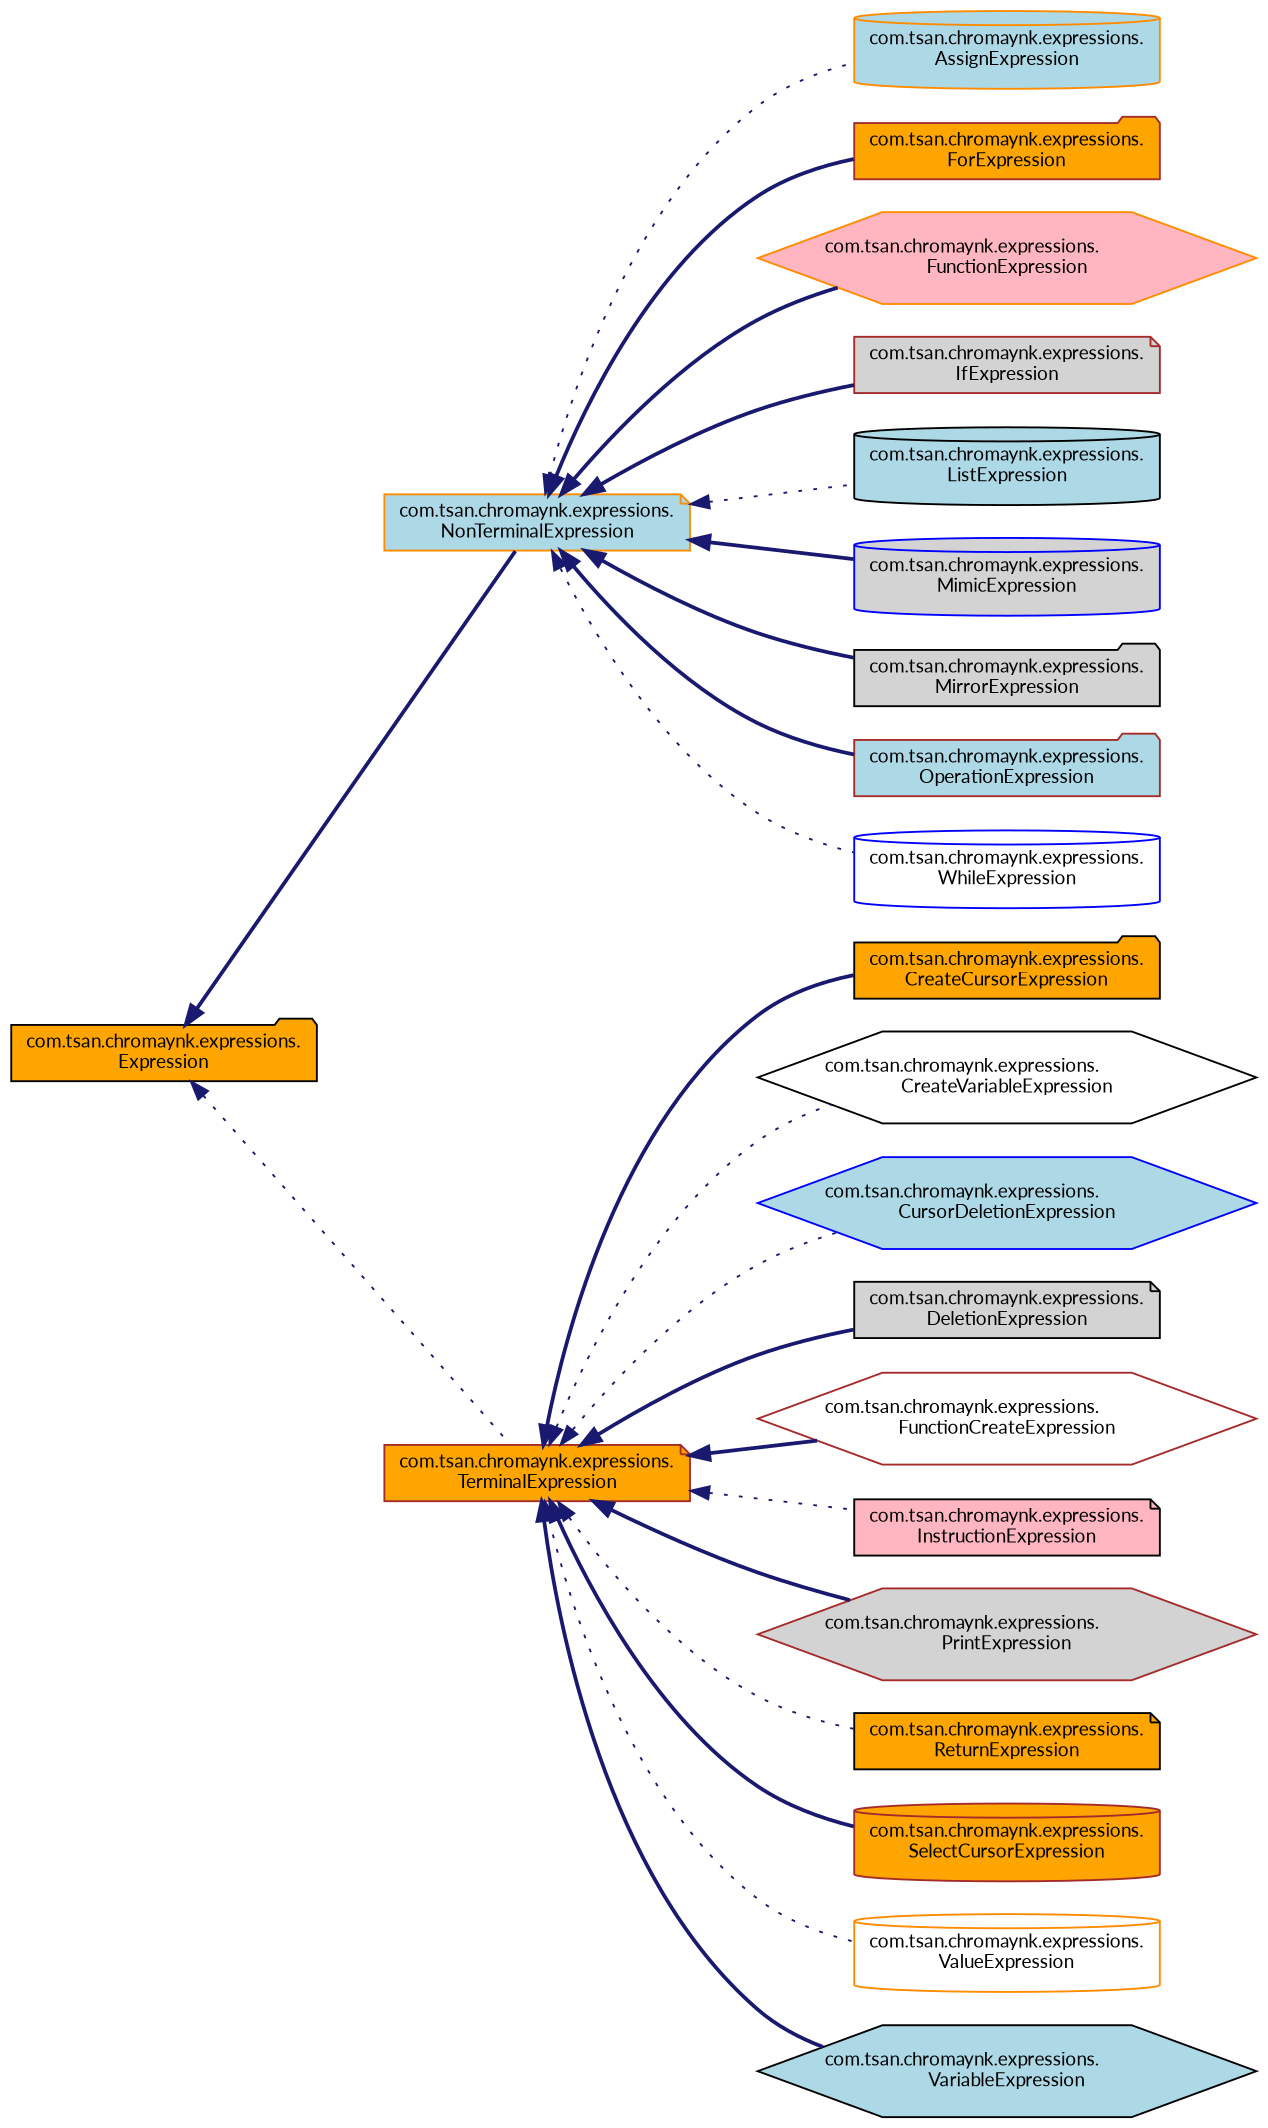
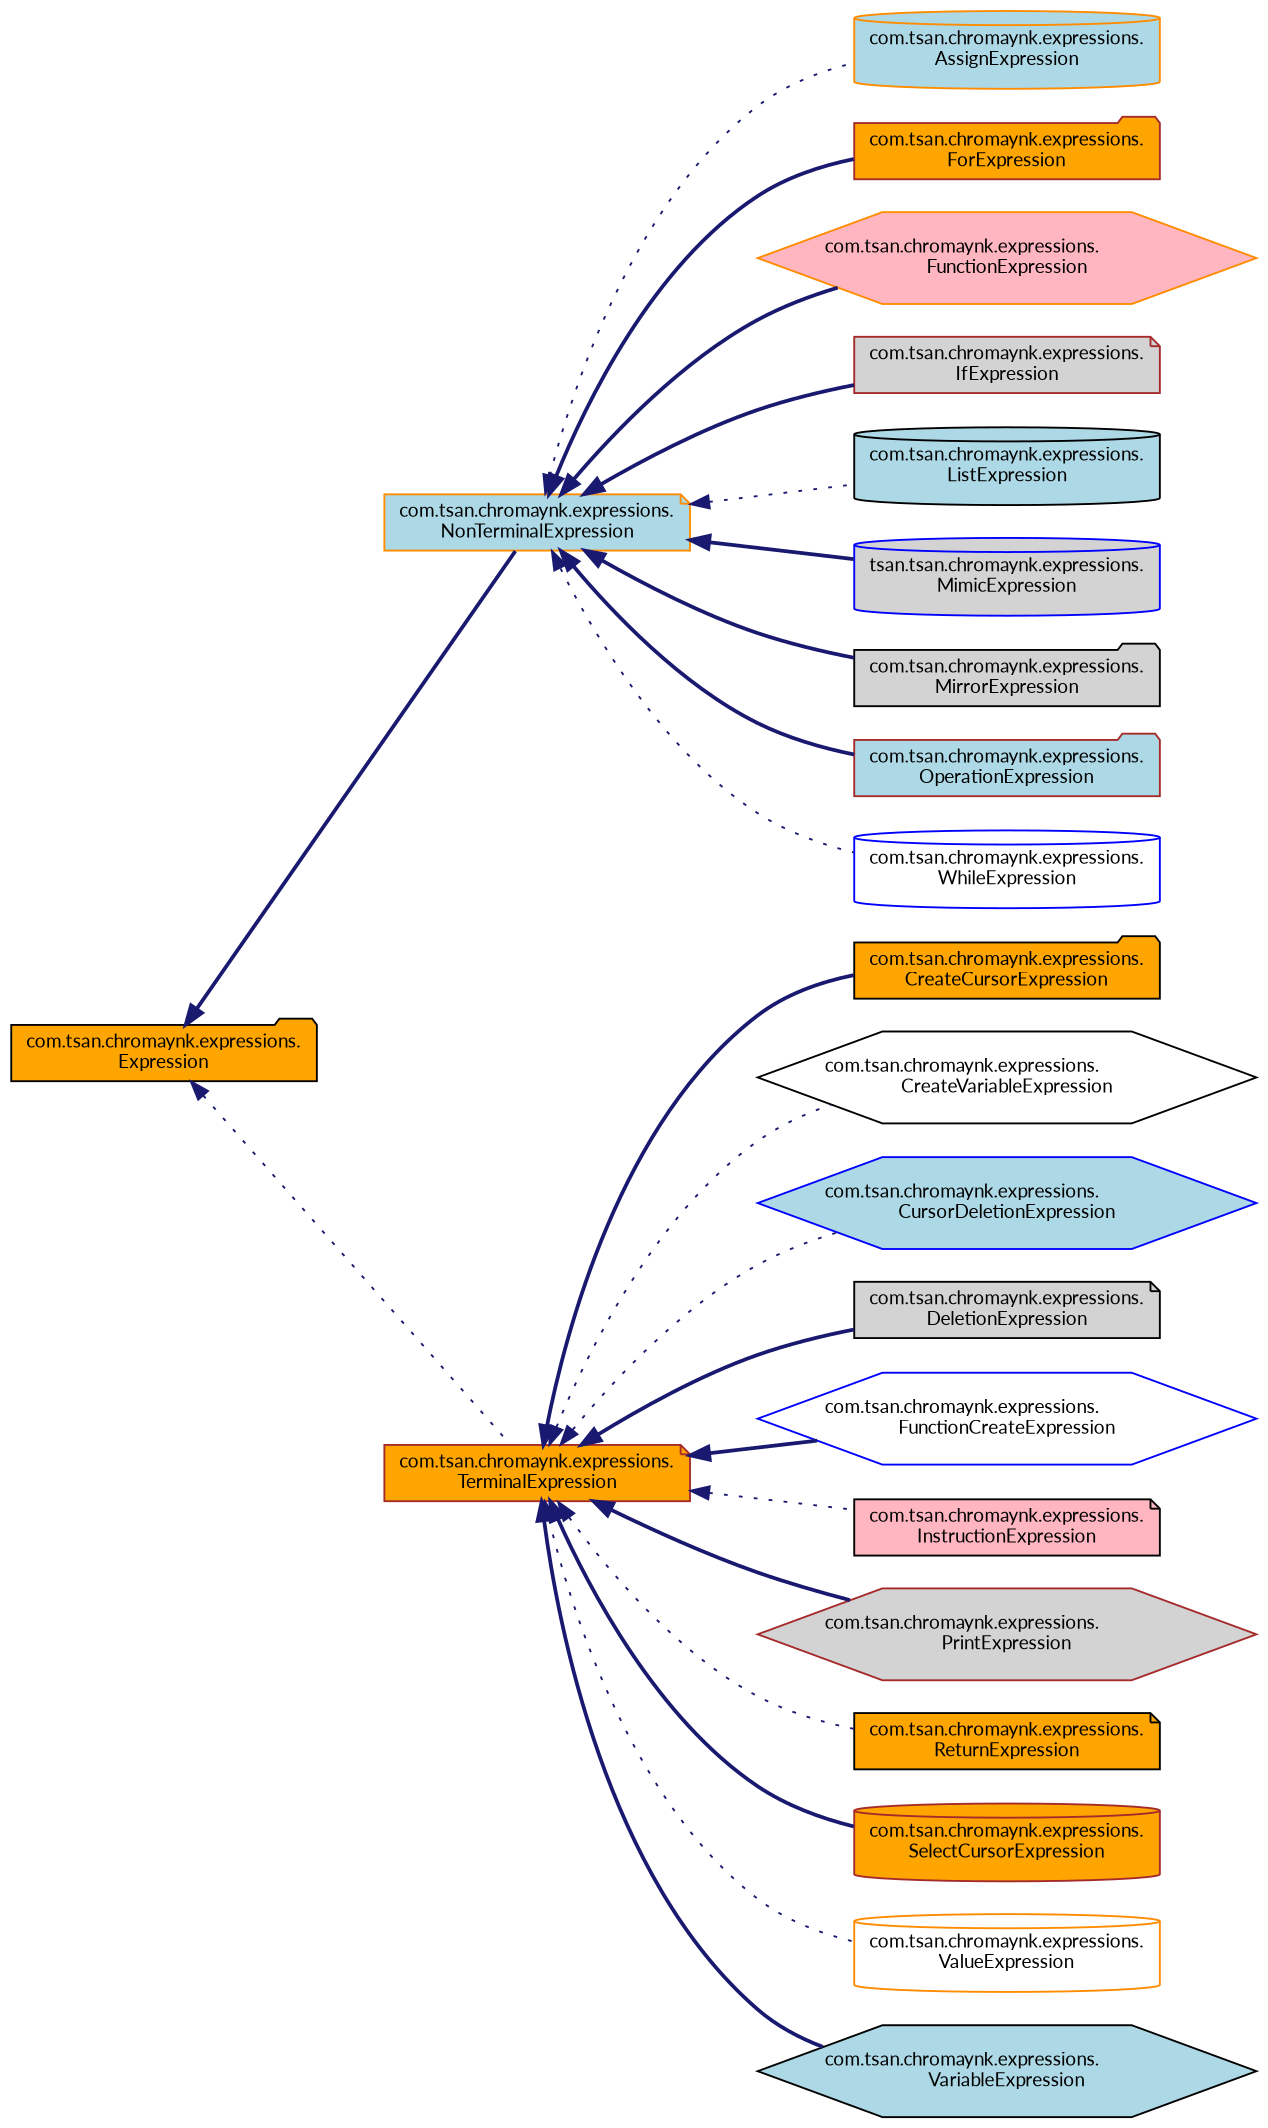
node "com.tsan.chromaynk.expressions. MimicExpression": label "com.tsan.chromaynk.expressions. MimicExpression" -> "tsan.tsan.chromaynk.expressions. MimicExpression"
node "com.tsan.chromaynk.expressions. FunctionCreateExpression": color brown -> blue
